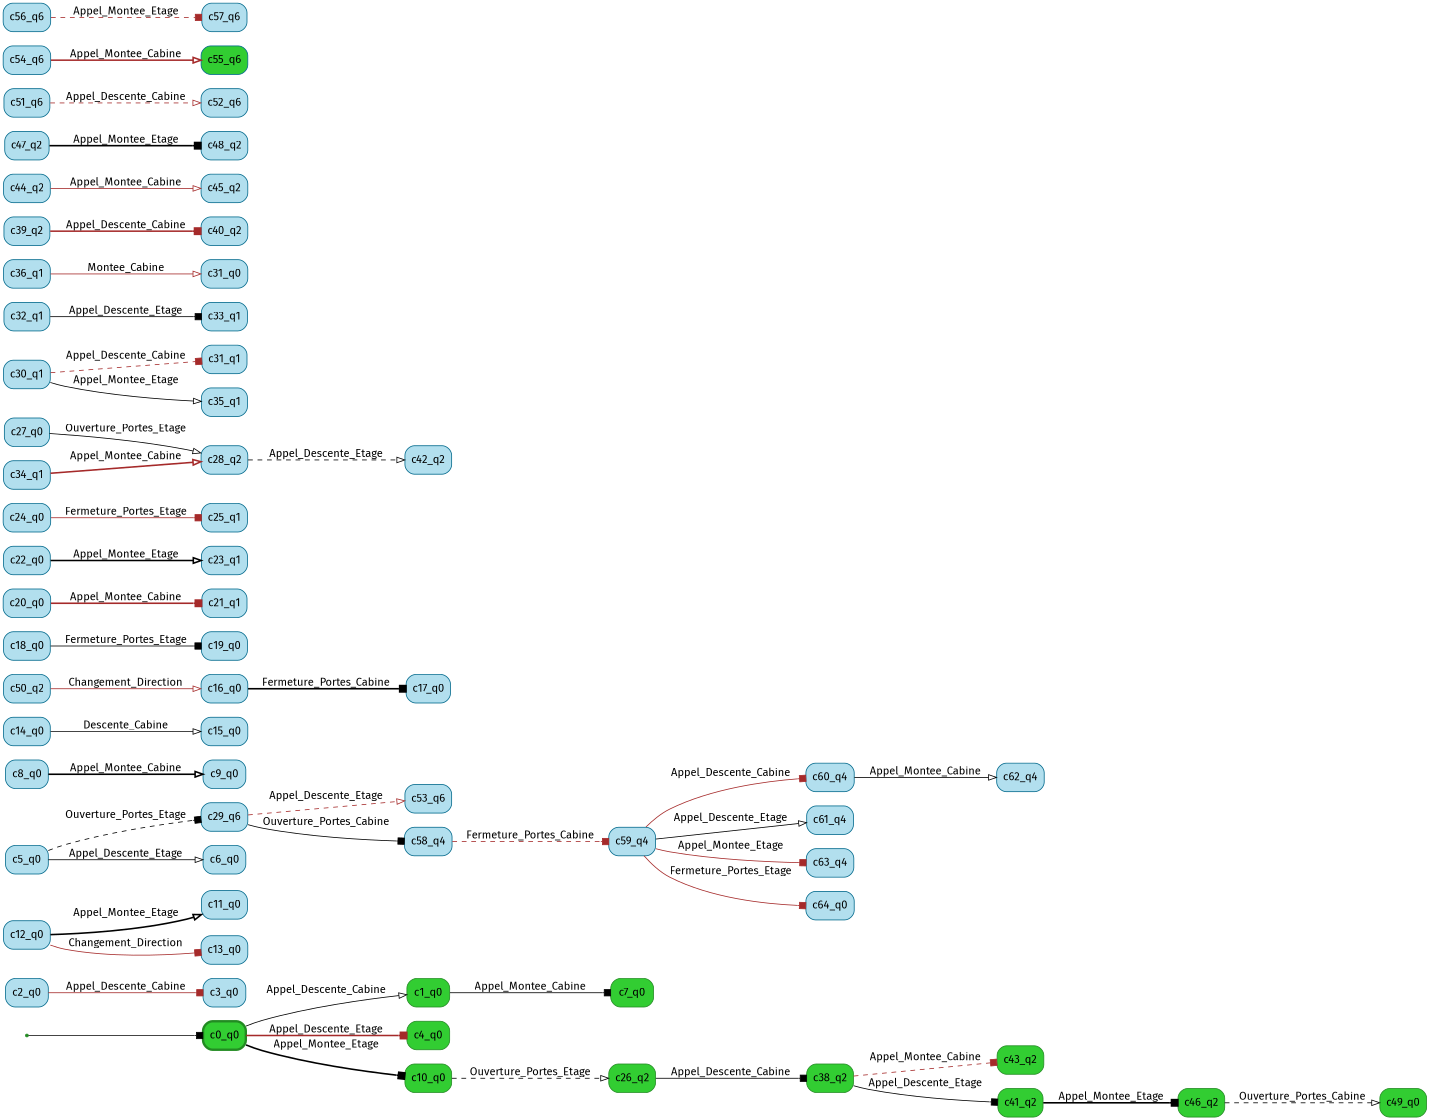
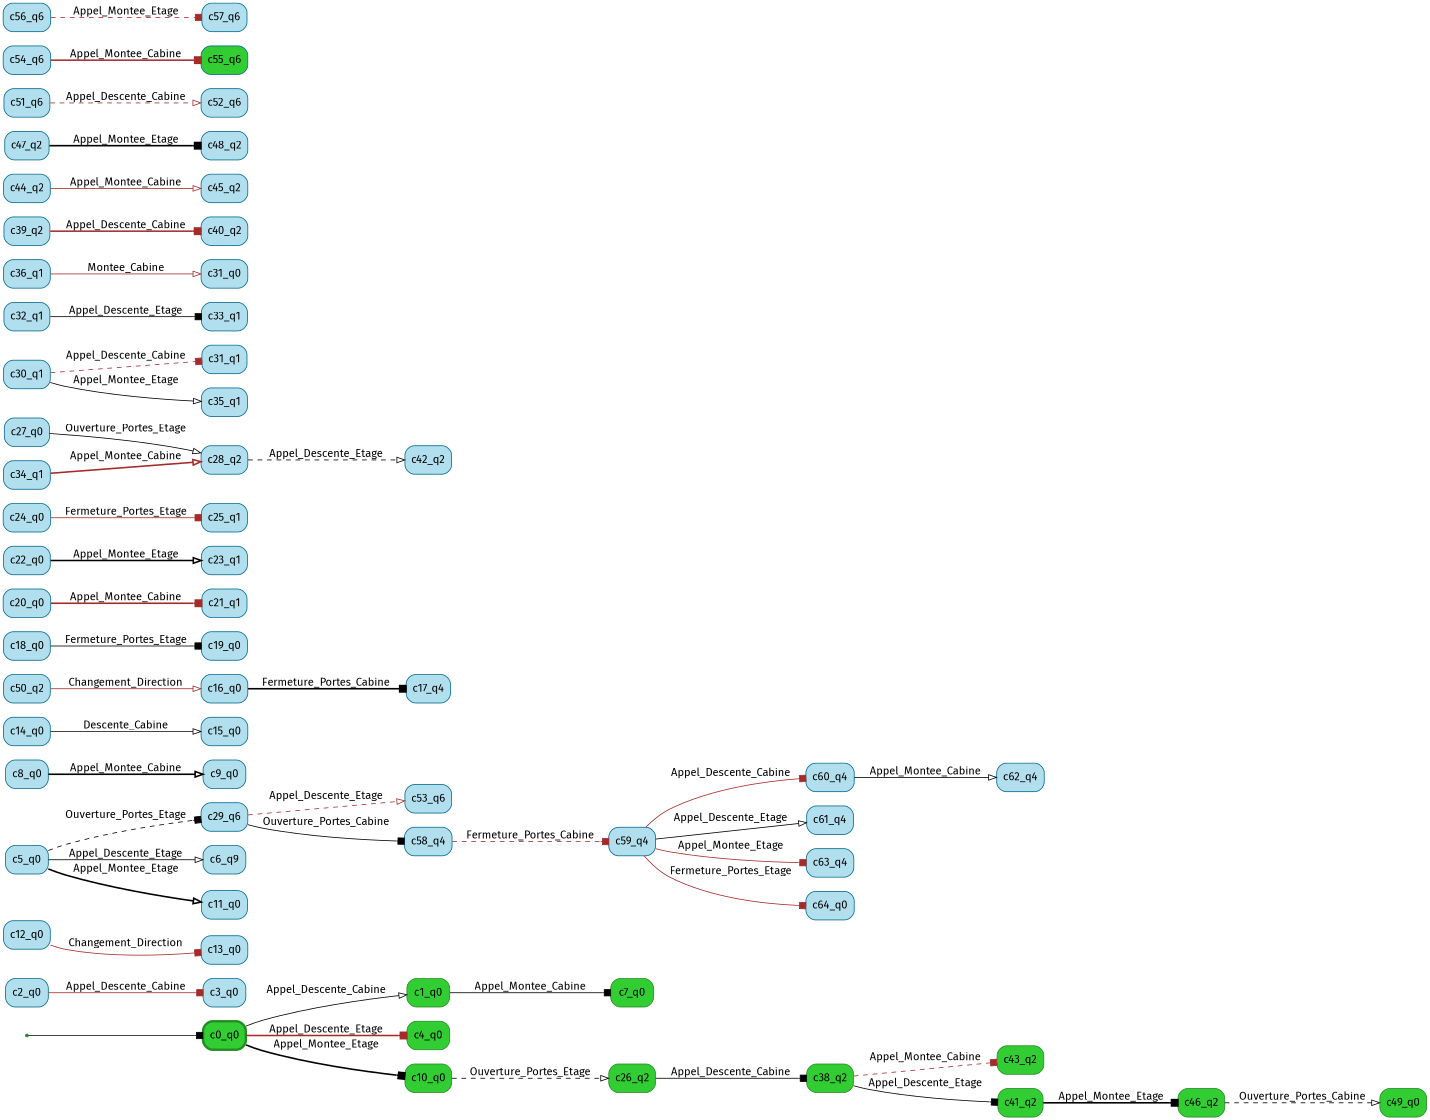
edge "c54_q6" -> "c55_q6": arrowhead onormal -> box
node "c17_q0": label "c17_q0" -> "c17_q4"
node "c6_q0": label "c6_q0" -> "c6_q9"
edge "c12_q0" -> "c11_q0": now "c5_q0" -> "c11_q0"
